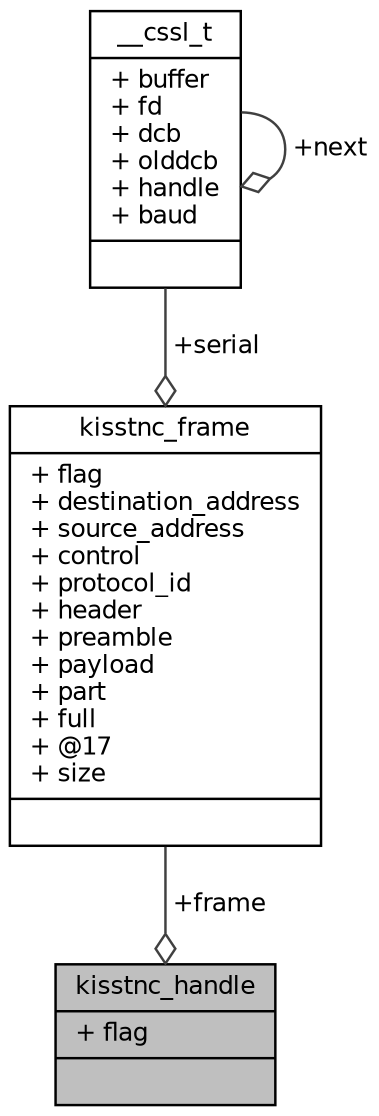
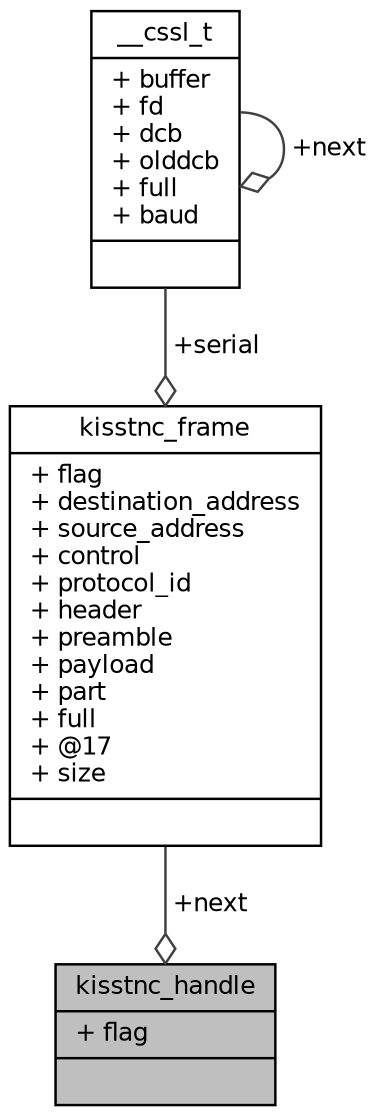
node "__cssl_t": text "+ handle" -> "+ full"
edge "kisstnc_frame" -> "kisstnc_handle": label " +frame" -> " +next"
